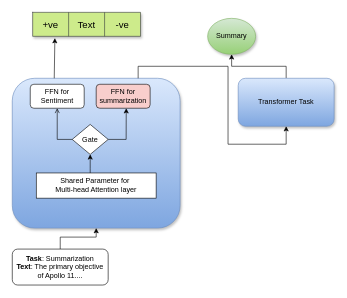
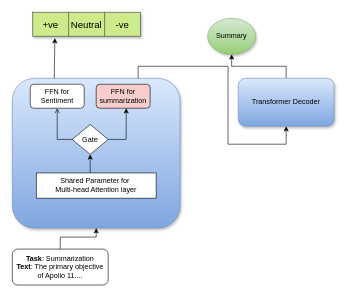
node "Text": label "Text" -> "Neutral"
node "Transformer Task": label "Transformer Task" -> "Transformer Decoder"
